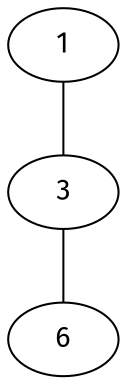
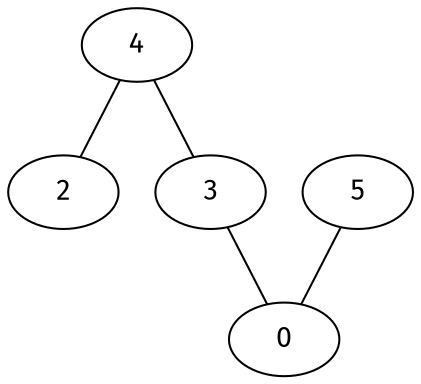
node "1": label "1" -> "4"
node "2": added
node "5": added
node "6": label "6" -> "0"
